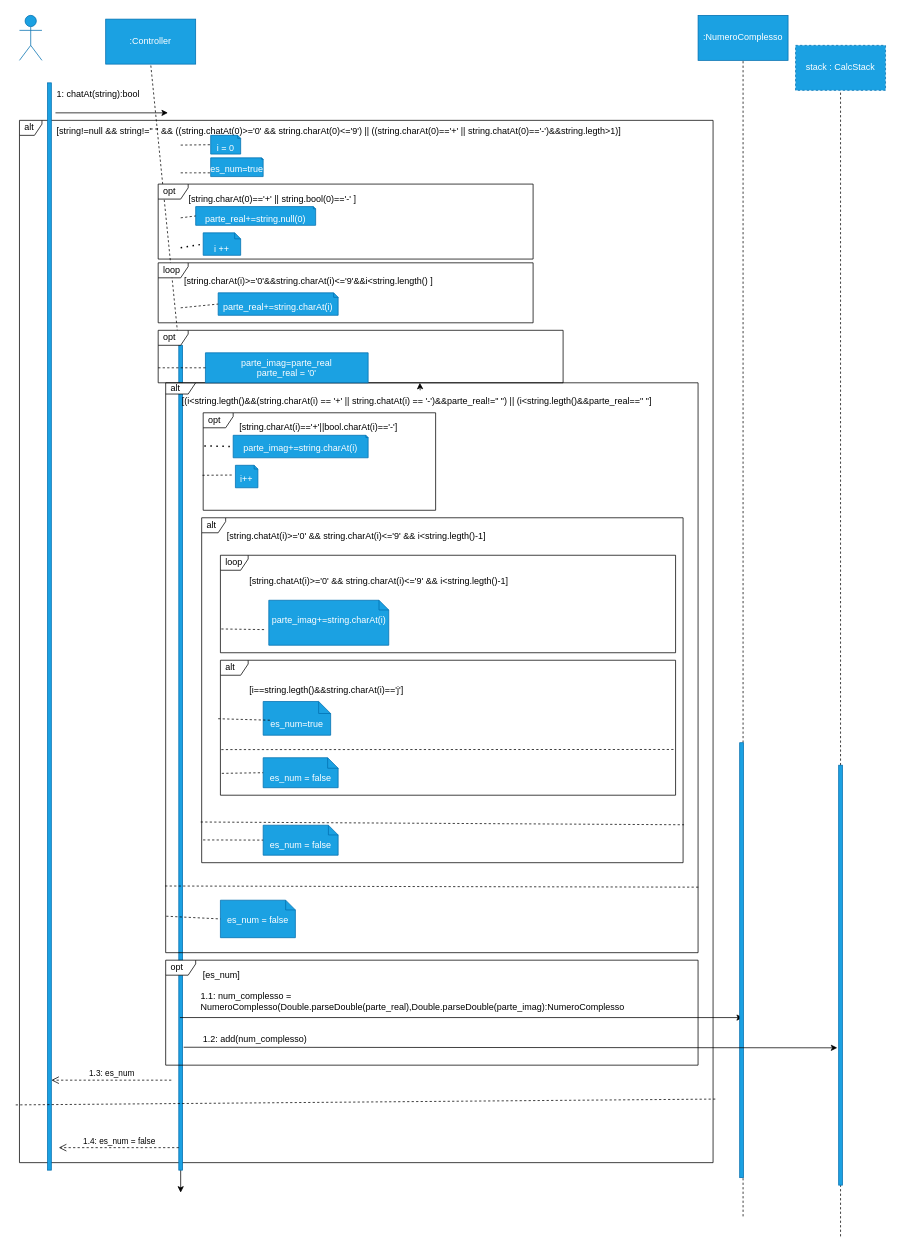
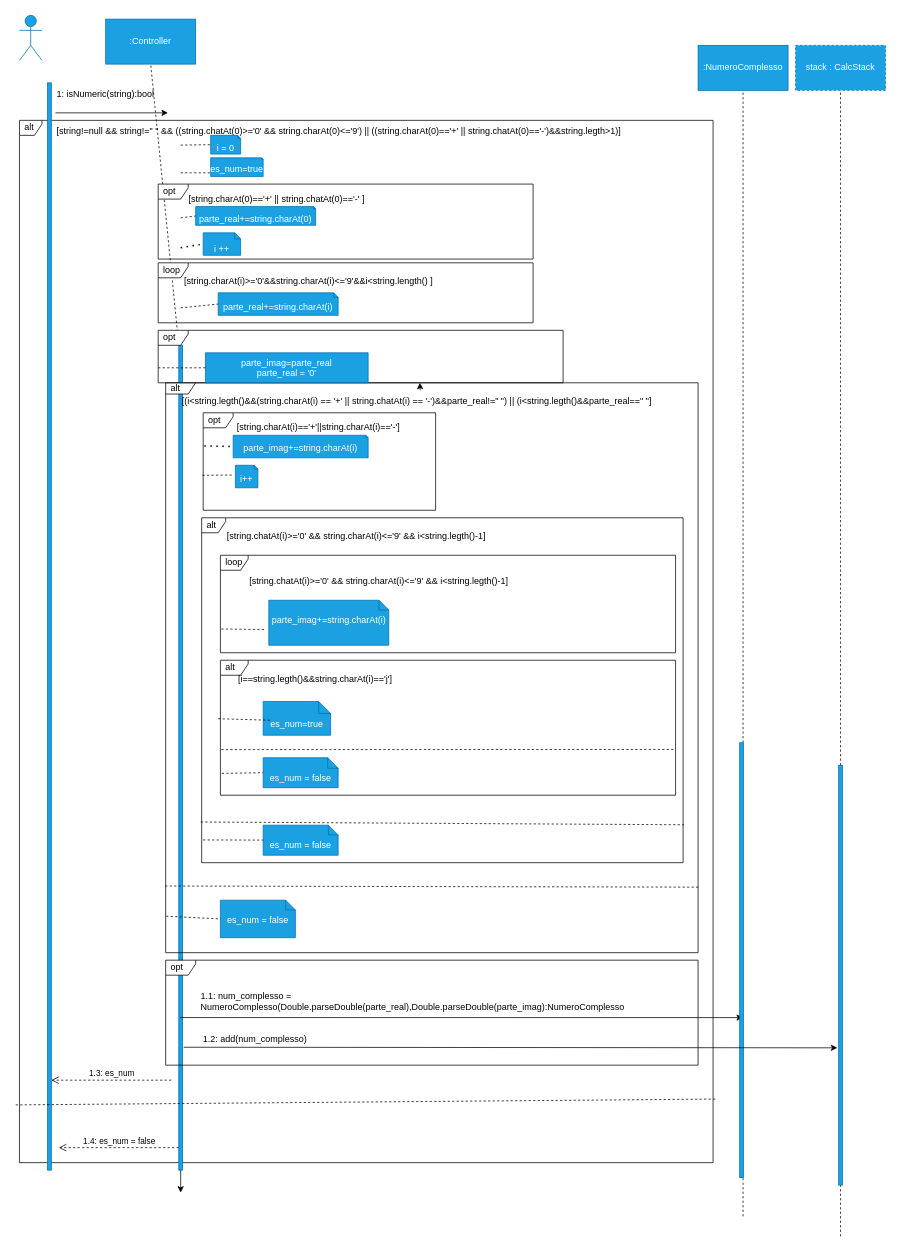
node ":NumeroComplesso": moved (743, 38) -> (743, 68)
node "1: chatAt(string):bool": label "1: chatAt(string):bool" -> "1: isNumeric(string):bool"
node "[string.charAt(0)=='+' || string.bool(0)=='-' ]": label "[string.charAt(0)=='+' || string.bool(0)=='-' ]" -> "[string.charAt(0)=='+' || string.chatAt(0)=='-' ]"
node "parte_real+=string.null(0)": label "parte_real+=string.null(0)" -> "parte_real+=string.charAt(0)"
node "[string.charAt(i)=='+'||bool.charAt(i)=='-']": label "[string.charAt(i)=='+'||bool.charAt(i)=='-']" -> "[string.charAt(i)=='+'||string.charAt(i)=='-']"
node "[i==string.legth()&&string.charAt(i)=='j']": moved (329, 690) -> (317, 679)
node "[es_num]": removed
